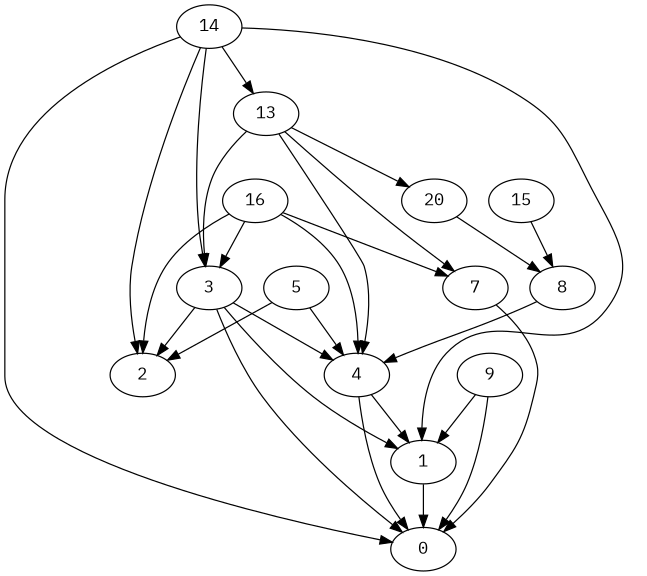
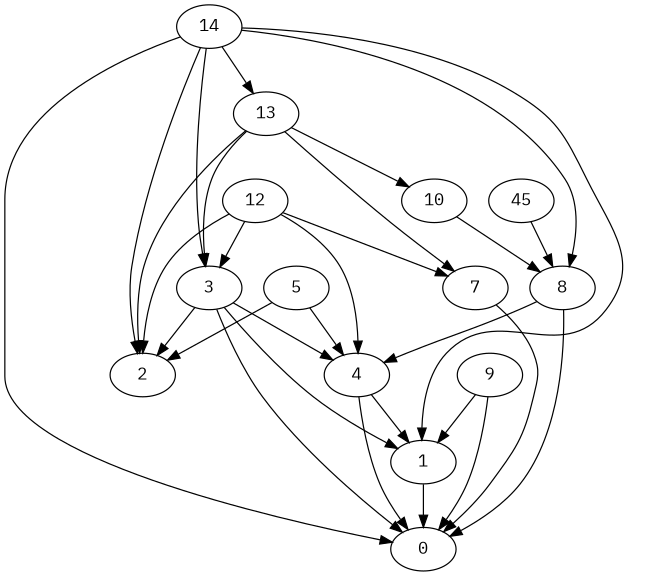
edge "14" -> "8": added
node "16": label "16" -> "12"
node "20": label "20" -> "10"
node "15": label "15" -> "45"
edge "13" -> "4": now "13" -> "2"
edge "8" -> "0": added
